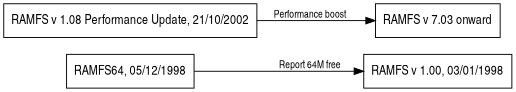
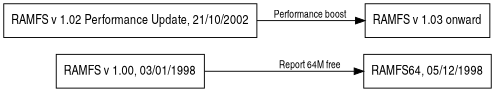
node "RAMFS v 1.08 Performance Update, 21/10/2002": label "RAMFS v 1.08 Performance Update, 21/10/2002" -> "RAMFS v 1.02 Performance Update, 21/10/2002"
node "RAMFS v 7.03 onward": label "RAMFS v 7.03 onward" -> "RAMFS v 1.03 onward"
edge "RAMFS64, 05/12/1998" -> "RAMFS v 1.00, 03/01/1998": reversed
